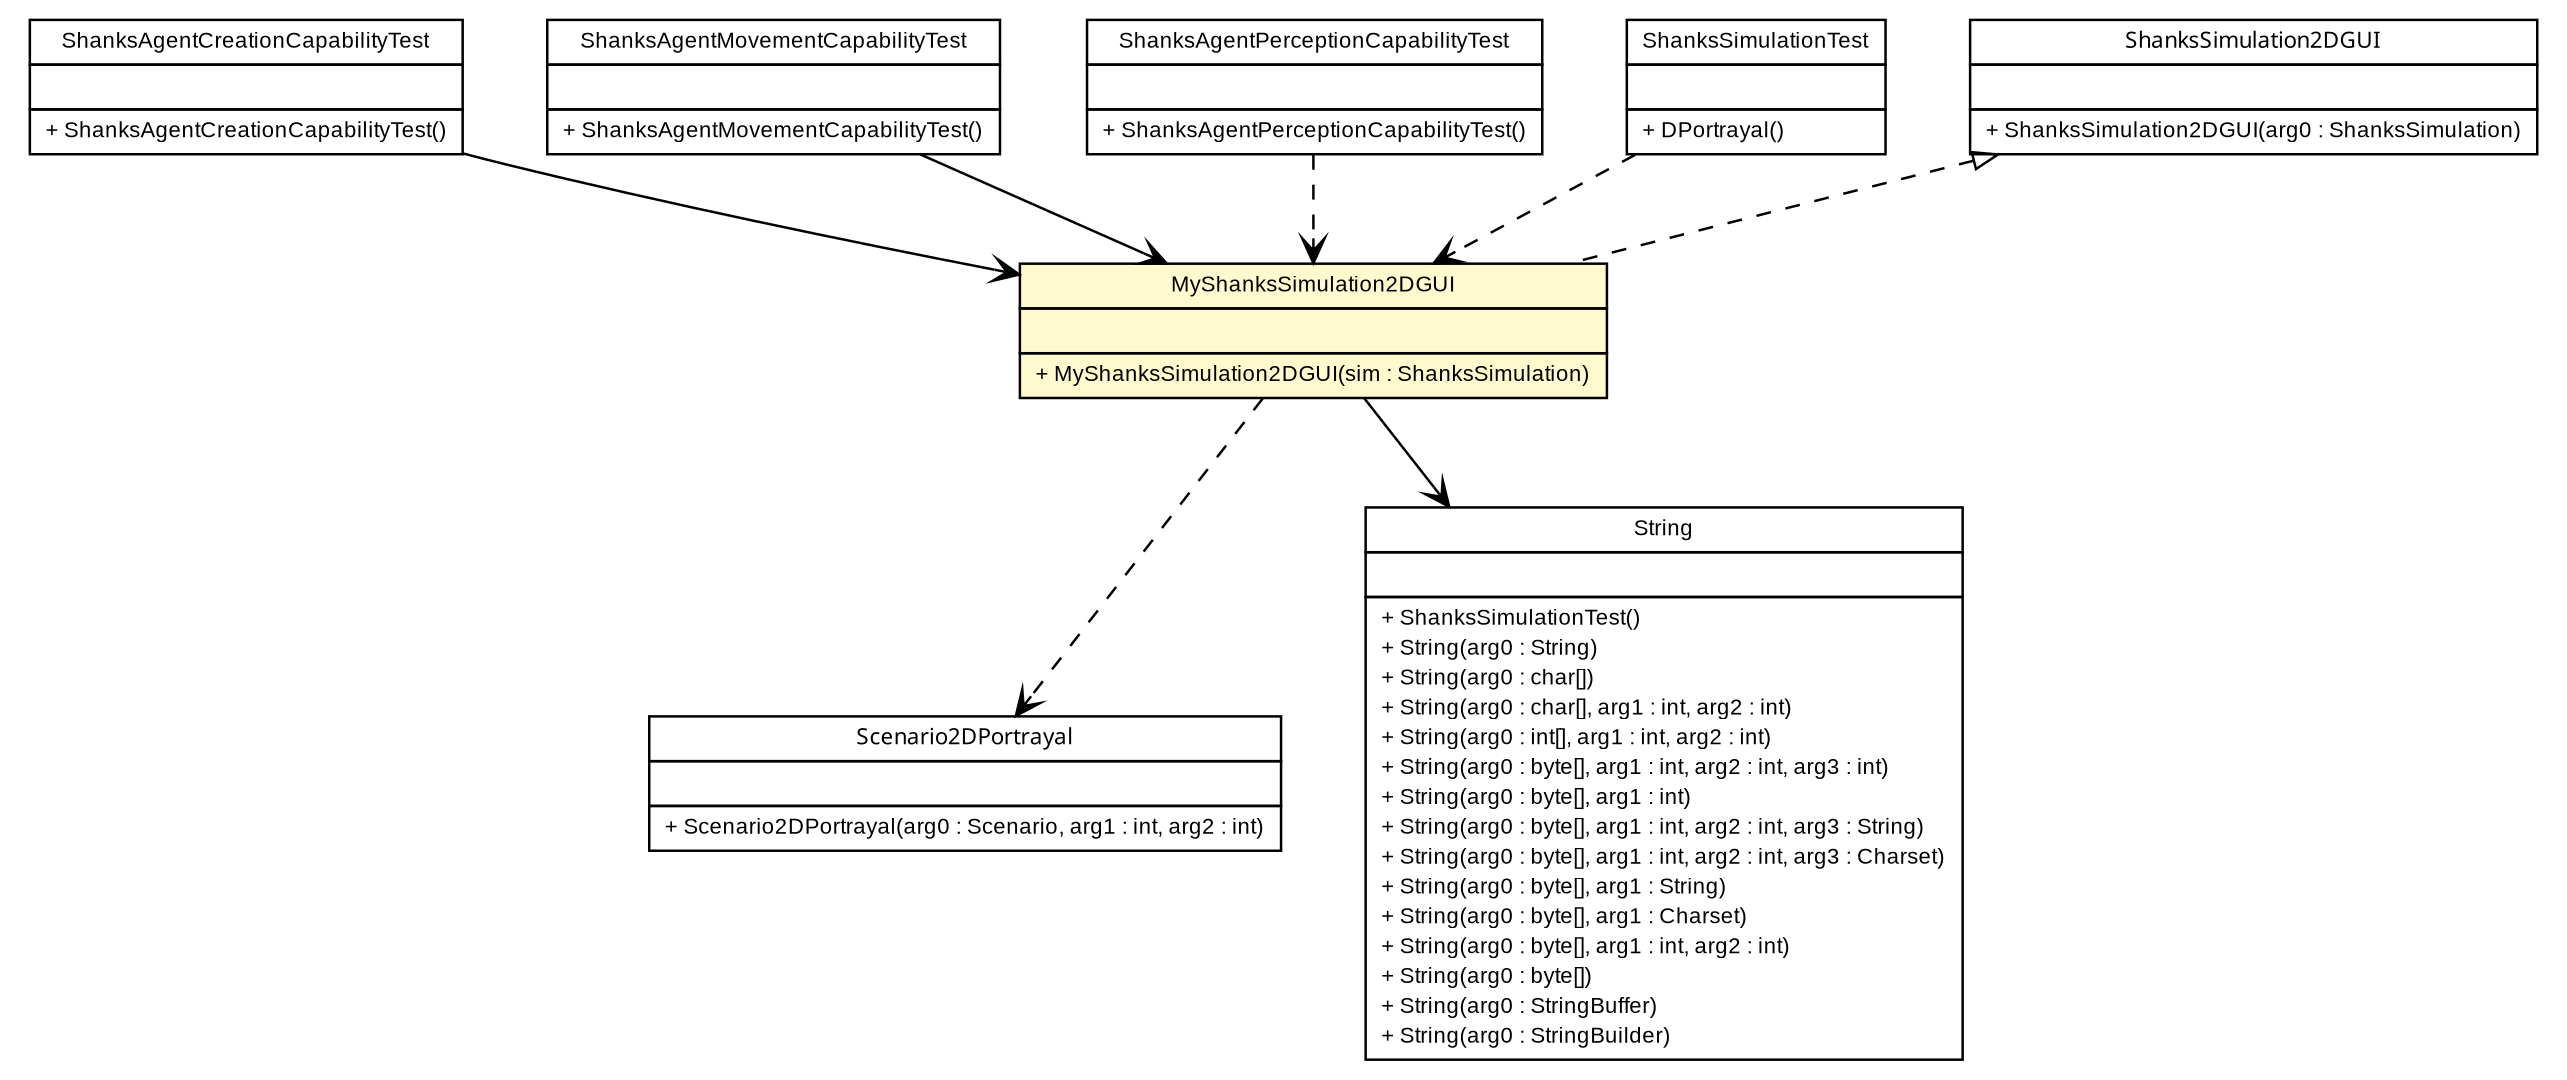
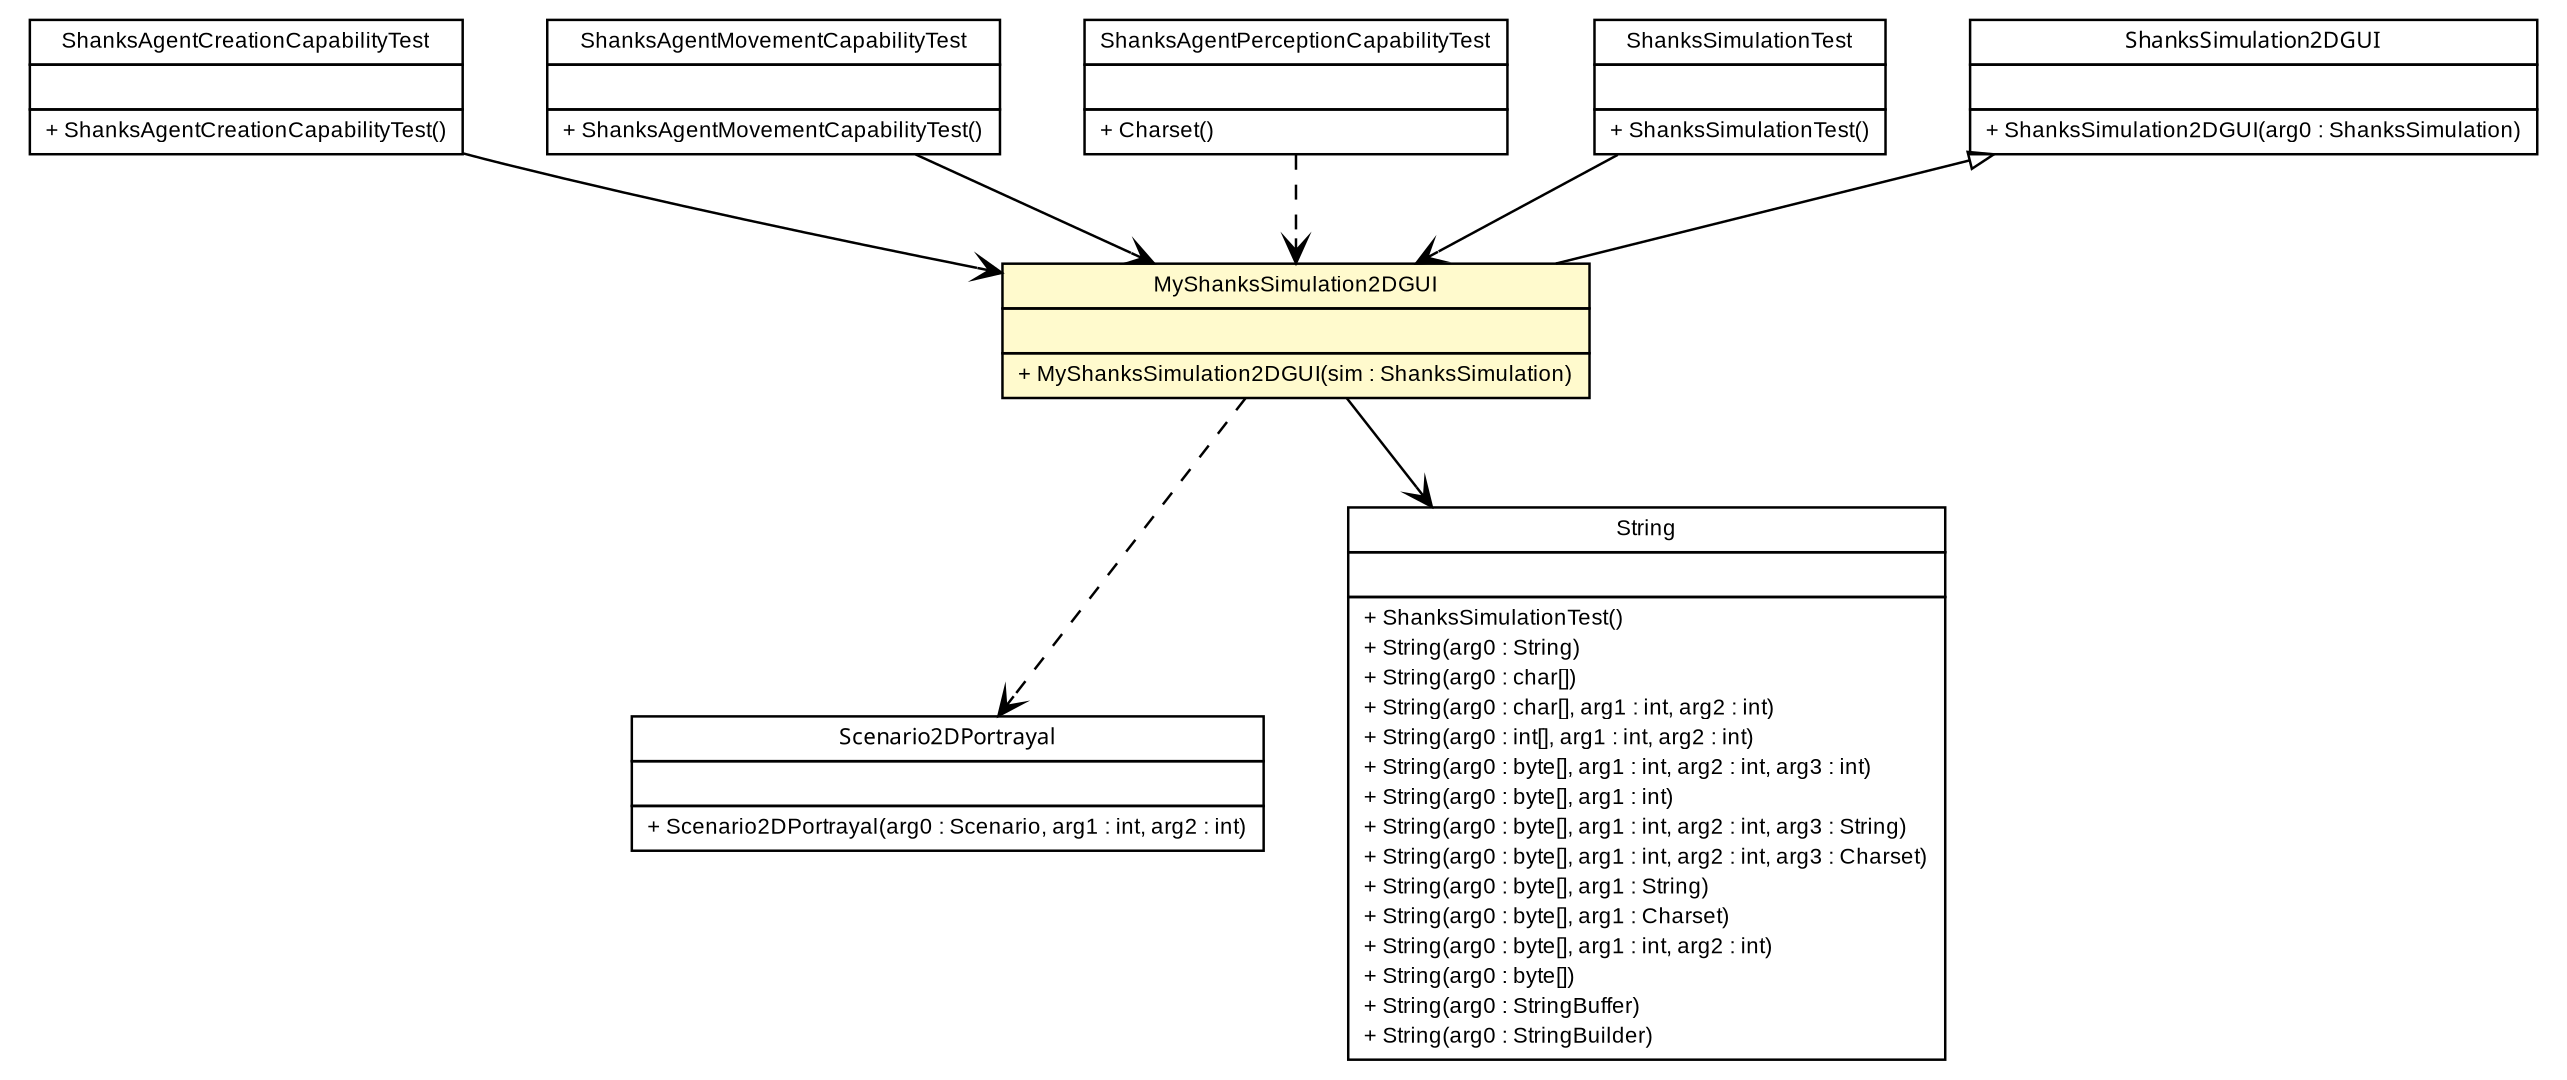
node "ShanksAgentPerceptionCapabilityTest": text "+ ShanksAgentPerceptionCapabilityTest()" -> "+ Charset()"
node "ShanksSimulationTest": text "+ DPortrayal()" -> "+ ShanksSimulationTest()"
edge "ShanksSimulationTest" -> "MyShanksSimulation2DGUI": style dashed -> solid
edge "MyShanksSimulation2DGUI" -> "ShanksSimulation2DGUI": style dashed -> solid
